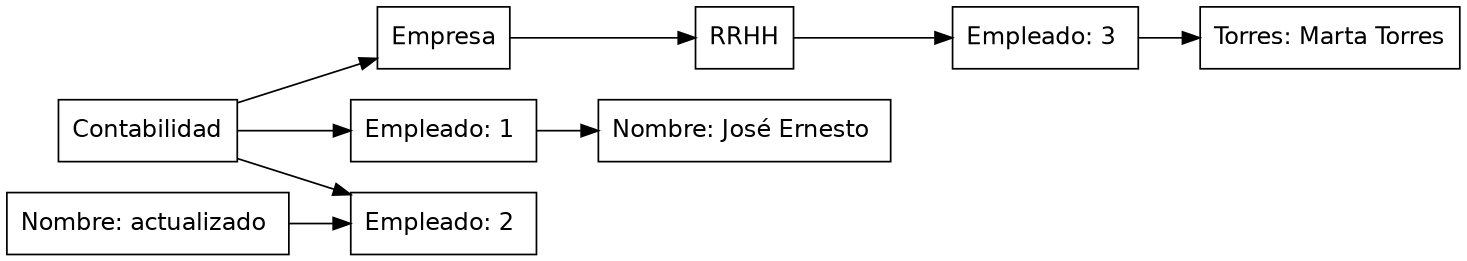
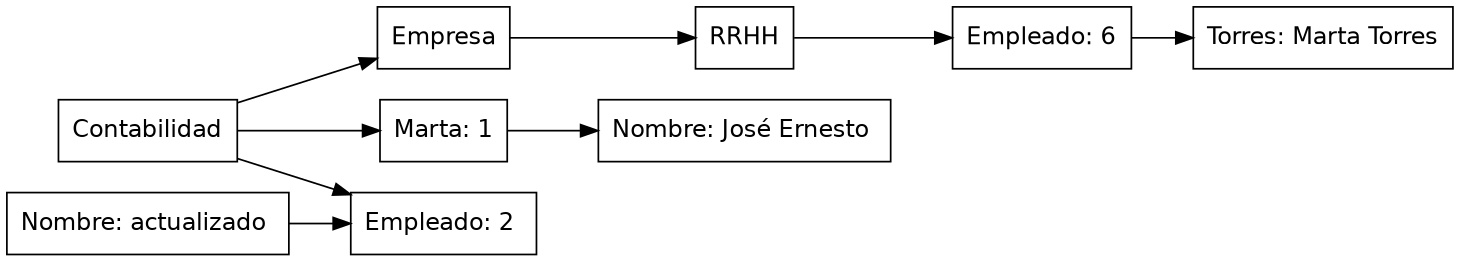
node "Empleado: 3": label "Empleado: 3" -> "Empleado: 6"
node "Empleado: 1": label "Empleado: 1" -> "Marta: 1"
